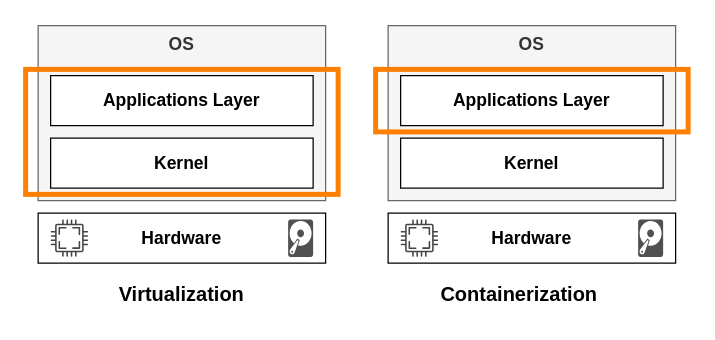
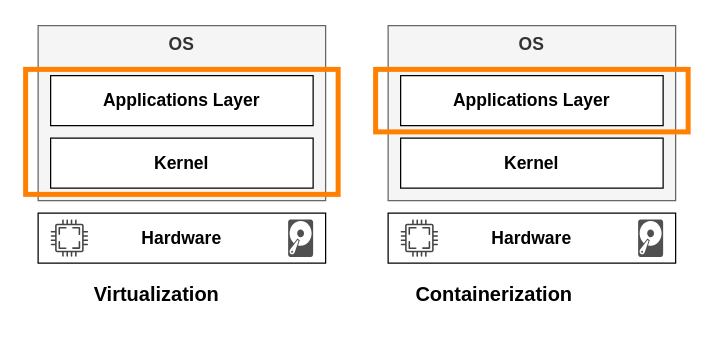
node "Virtualization": moved (182, 294) -> (157, 294)
node "Containerization": moved (519, 294) -> (494, 294)
